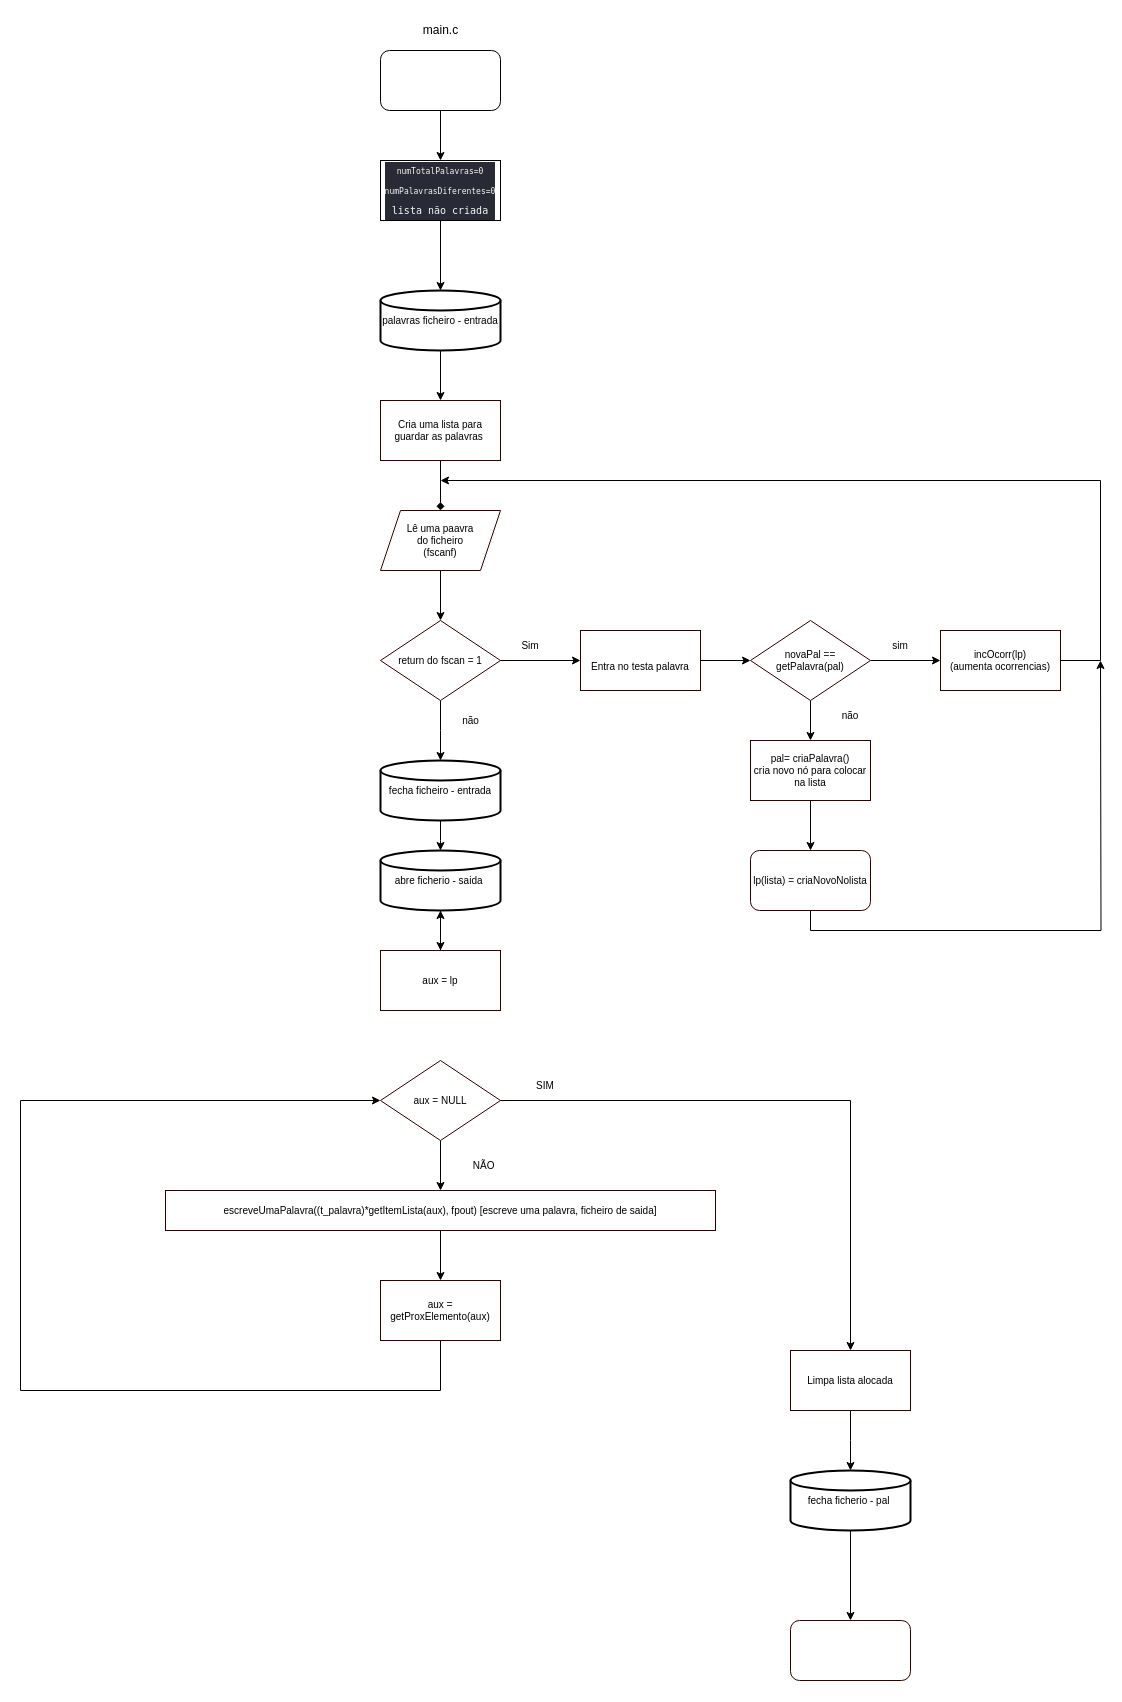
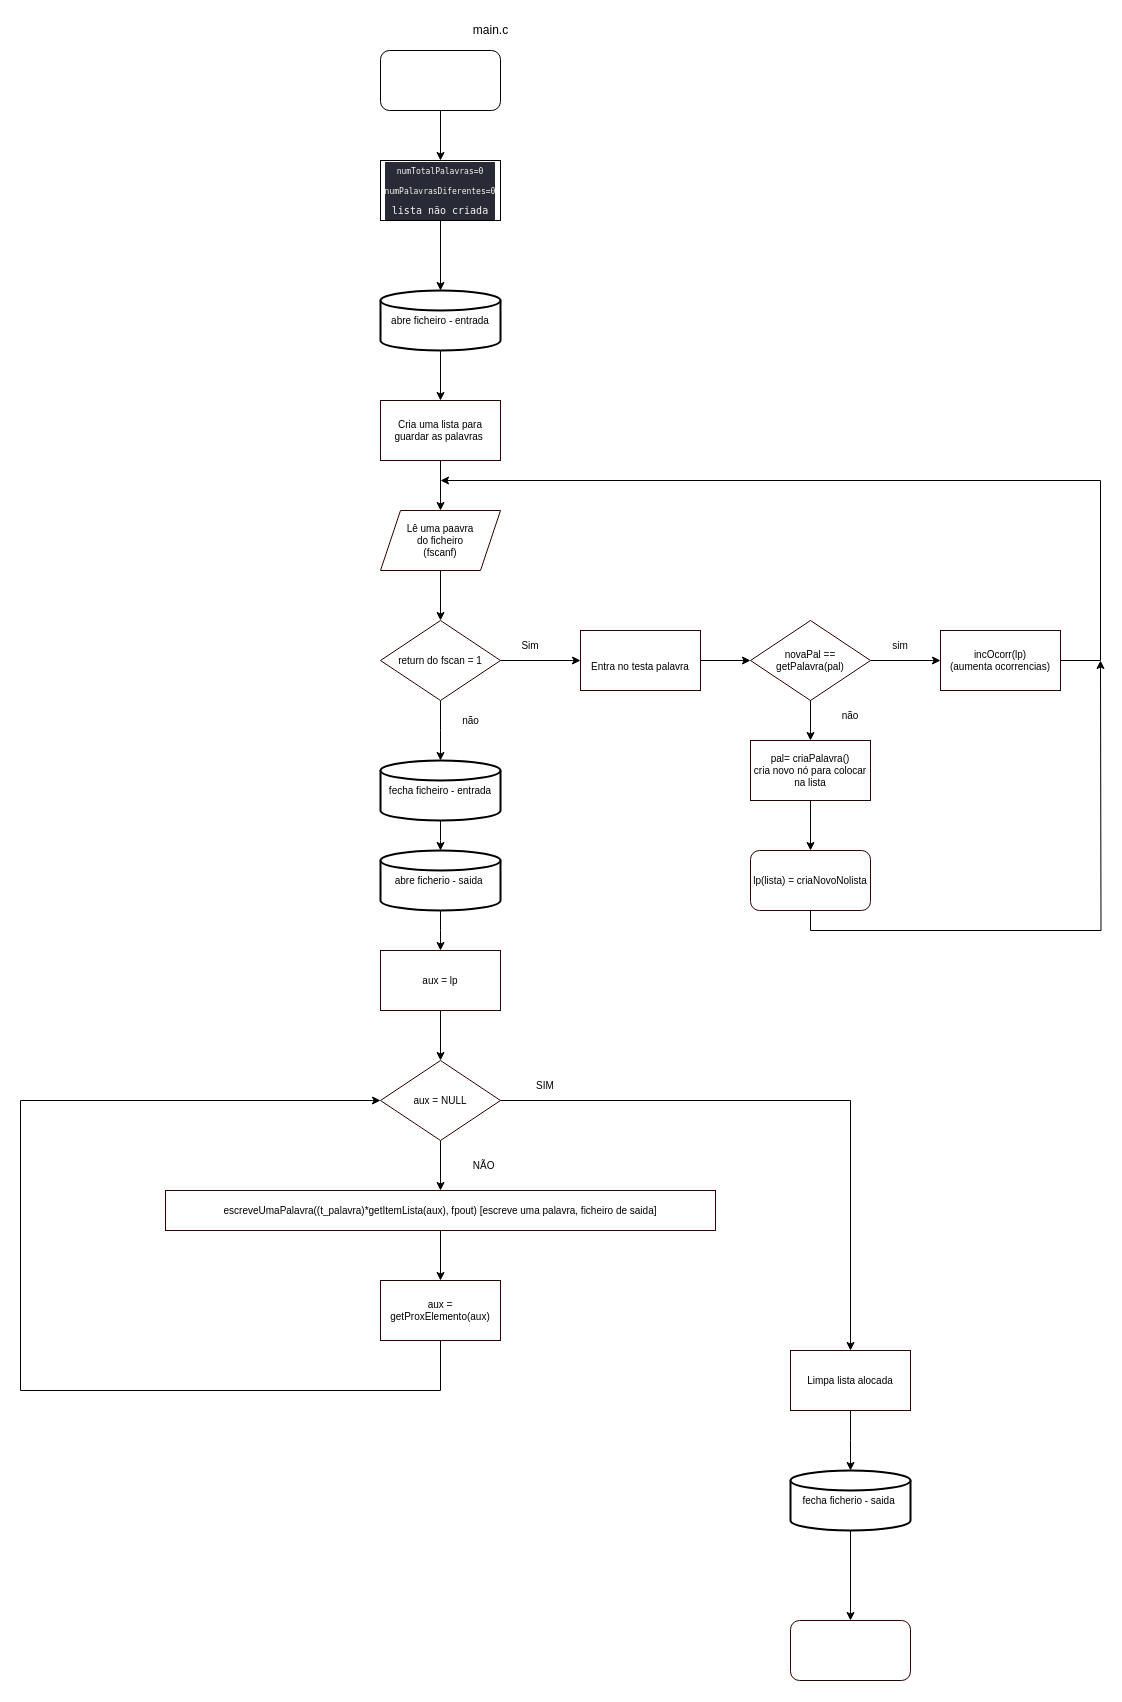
node "main.c": moved (441, 31) -> (491, 31)
node "palavras ficheiro - entrada": label "palavras ficheiro - entrada" -> "abre ficheiro - entrada"
edge "Cria uma lista para guardar as palavras" -> "Lê uma paavra do ficheiro (fscanf)": arrowhead diamond -> classic
edge "aux = lp" -> "abre ficherio - saida": now "aux = lp" -> "aux = NULL"
node "fecha ficherio - pal": label "fecha ficherio - pal" -> "fecha ficherio - saida"
